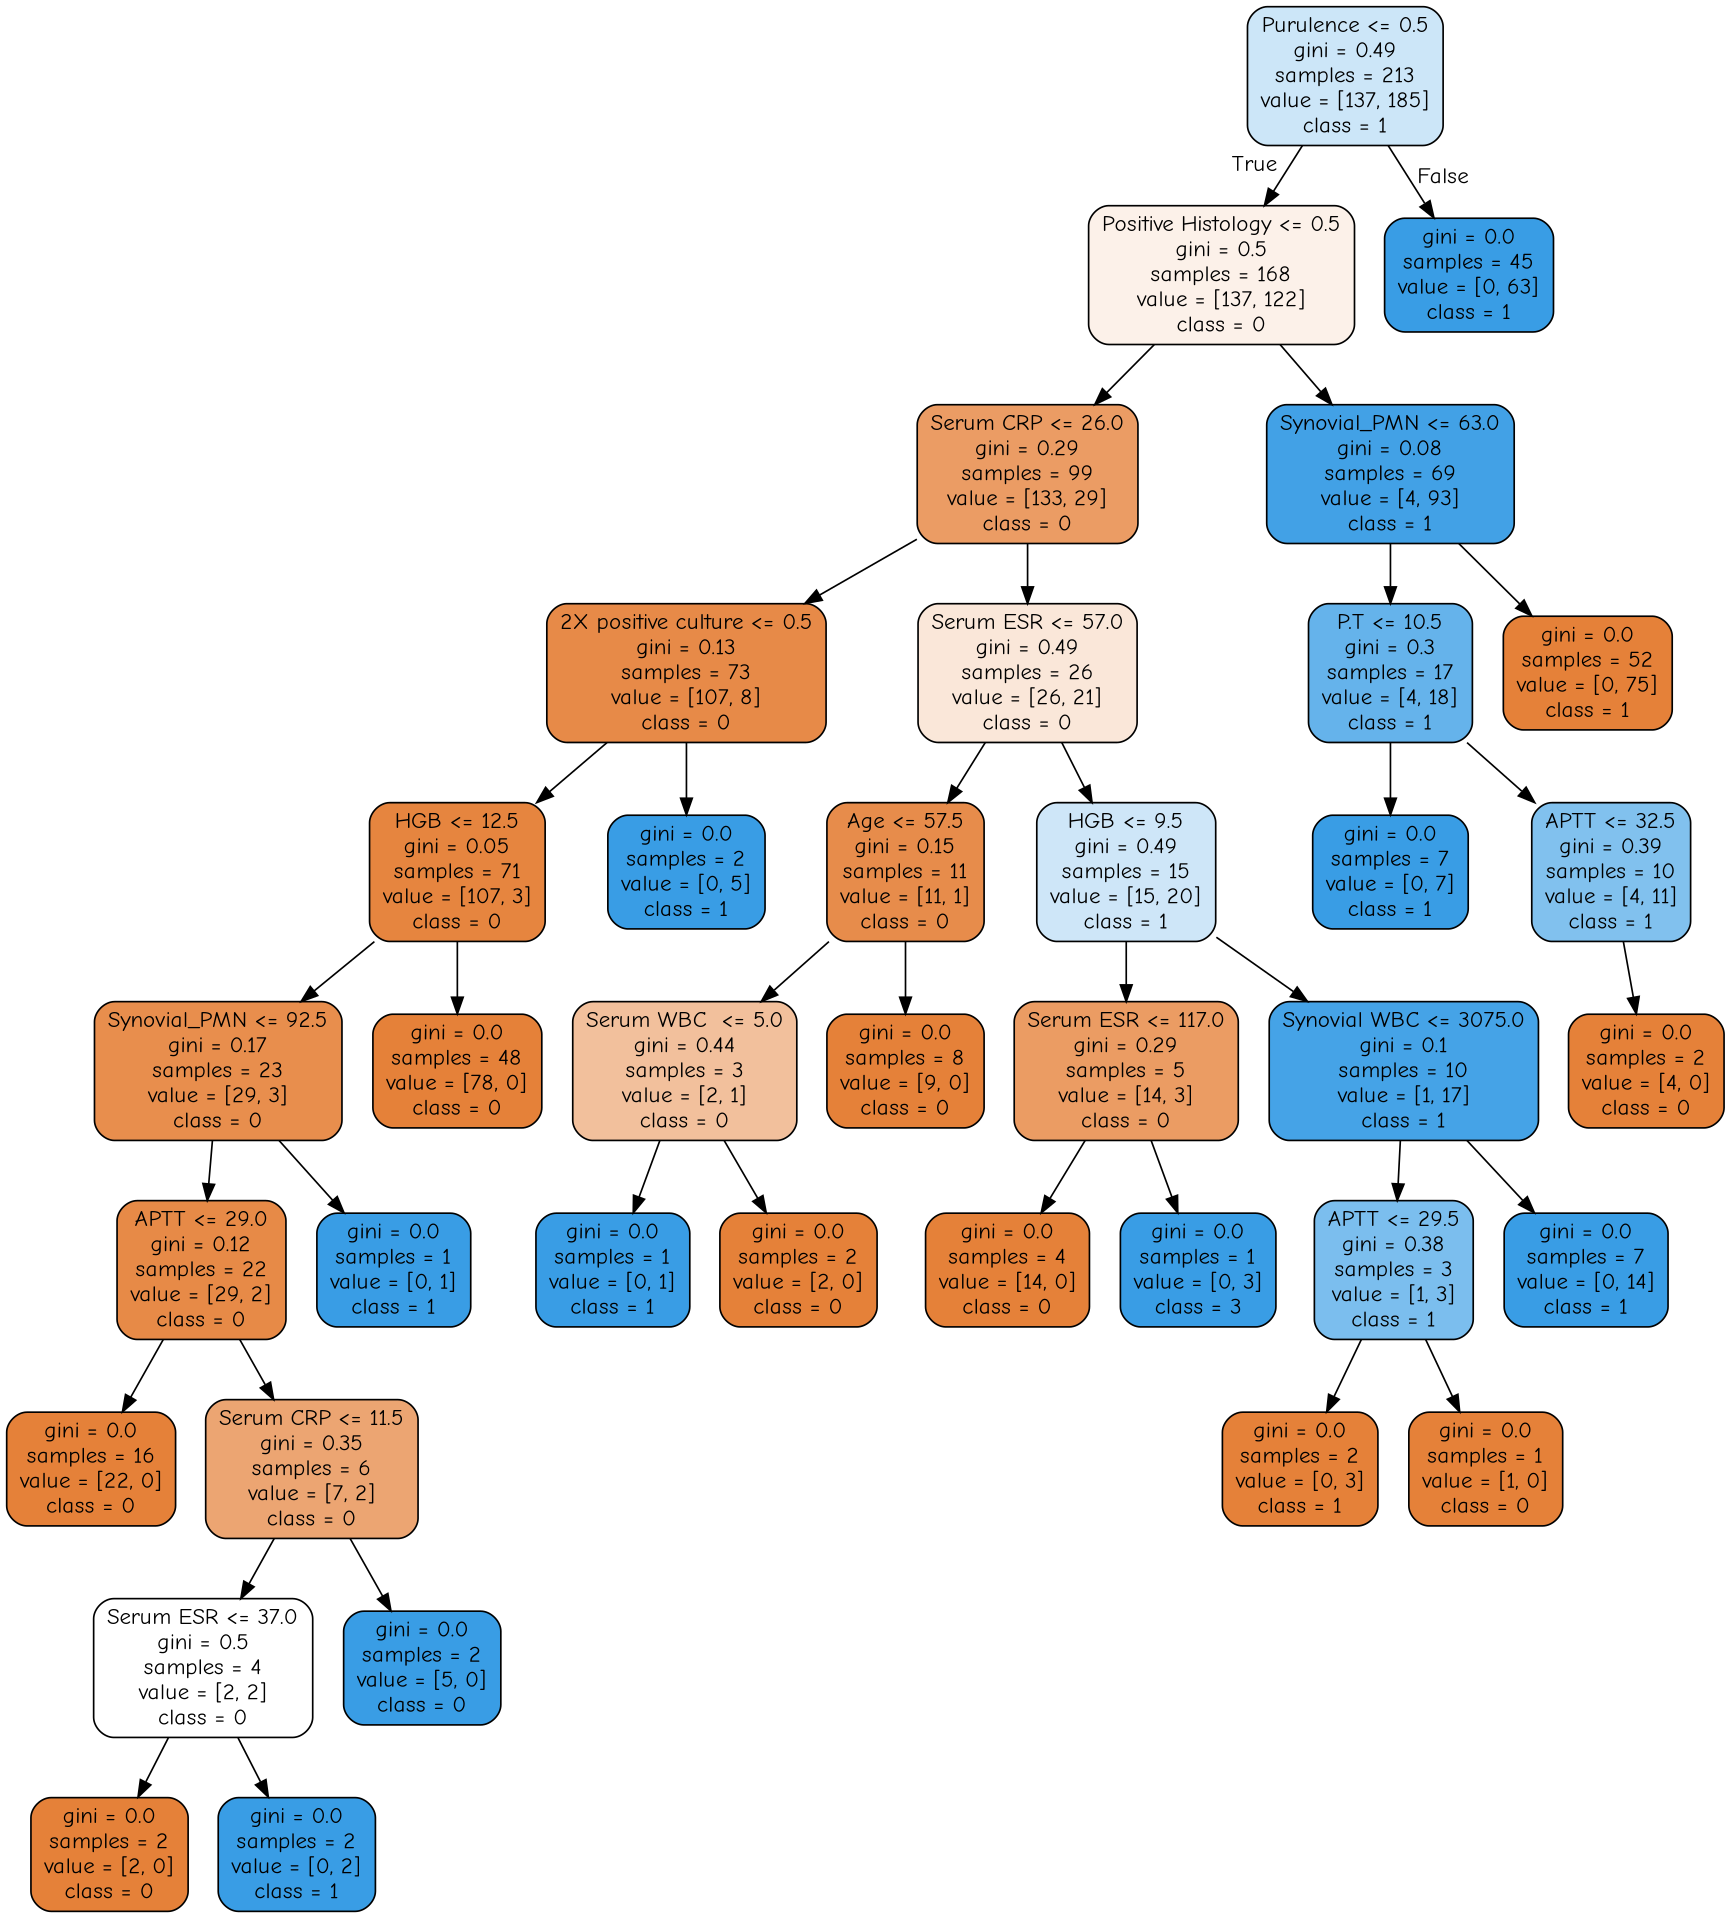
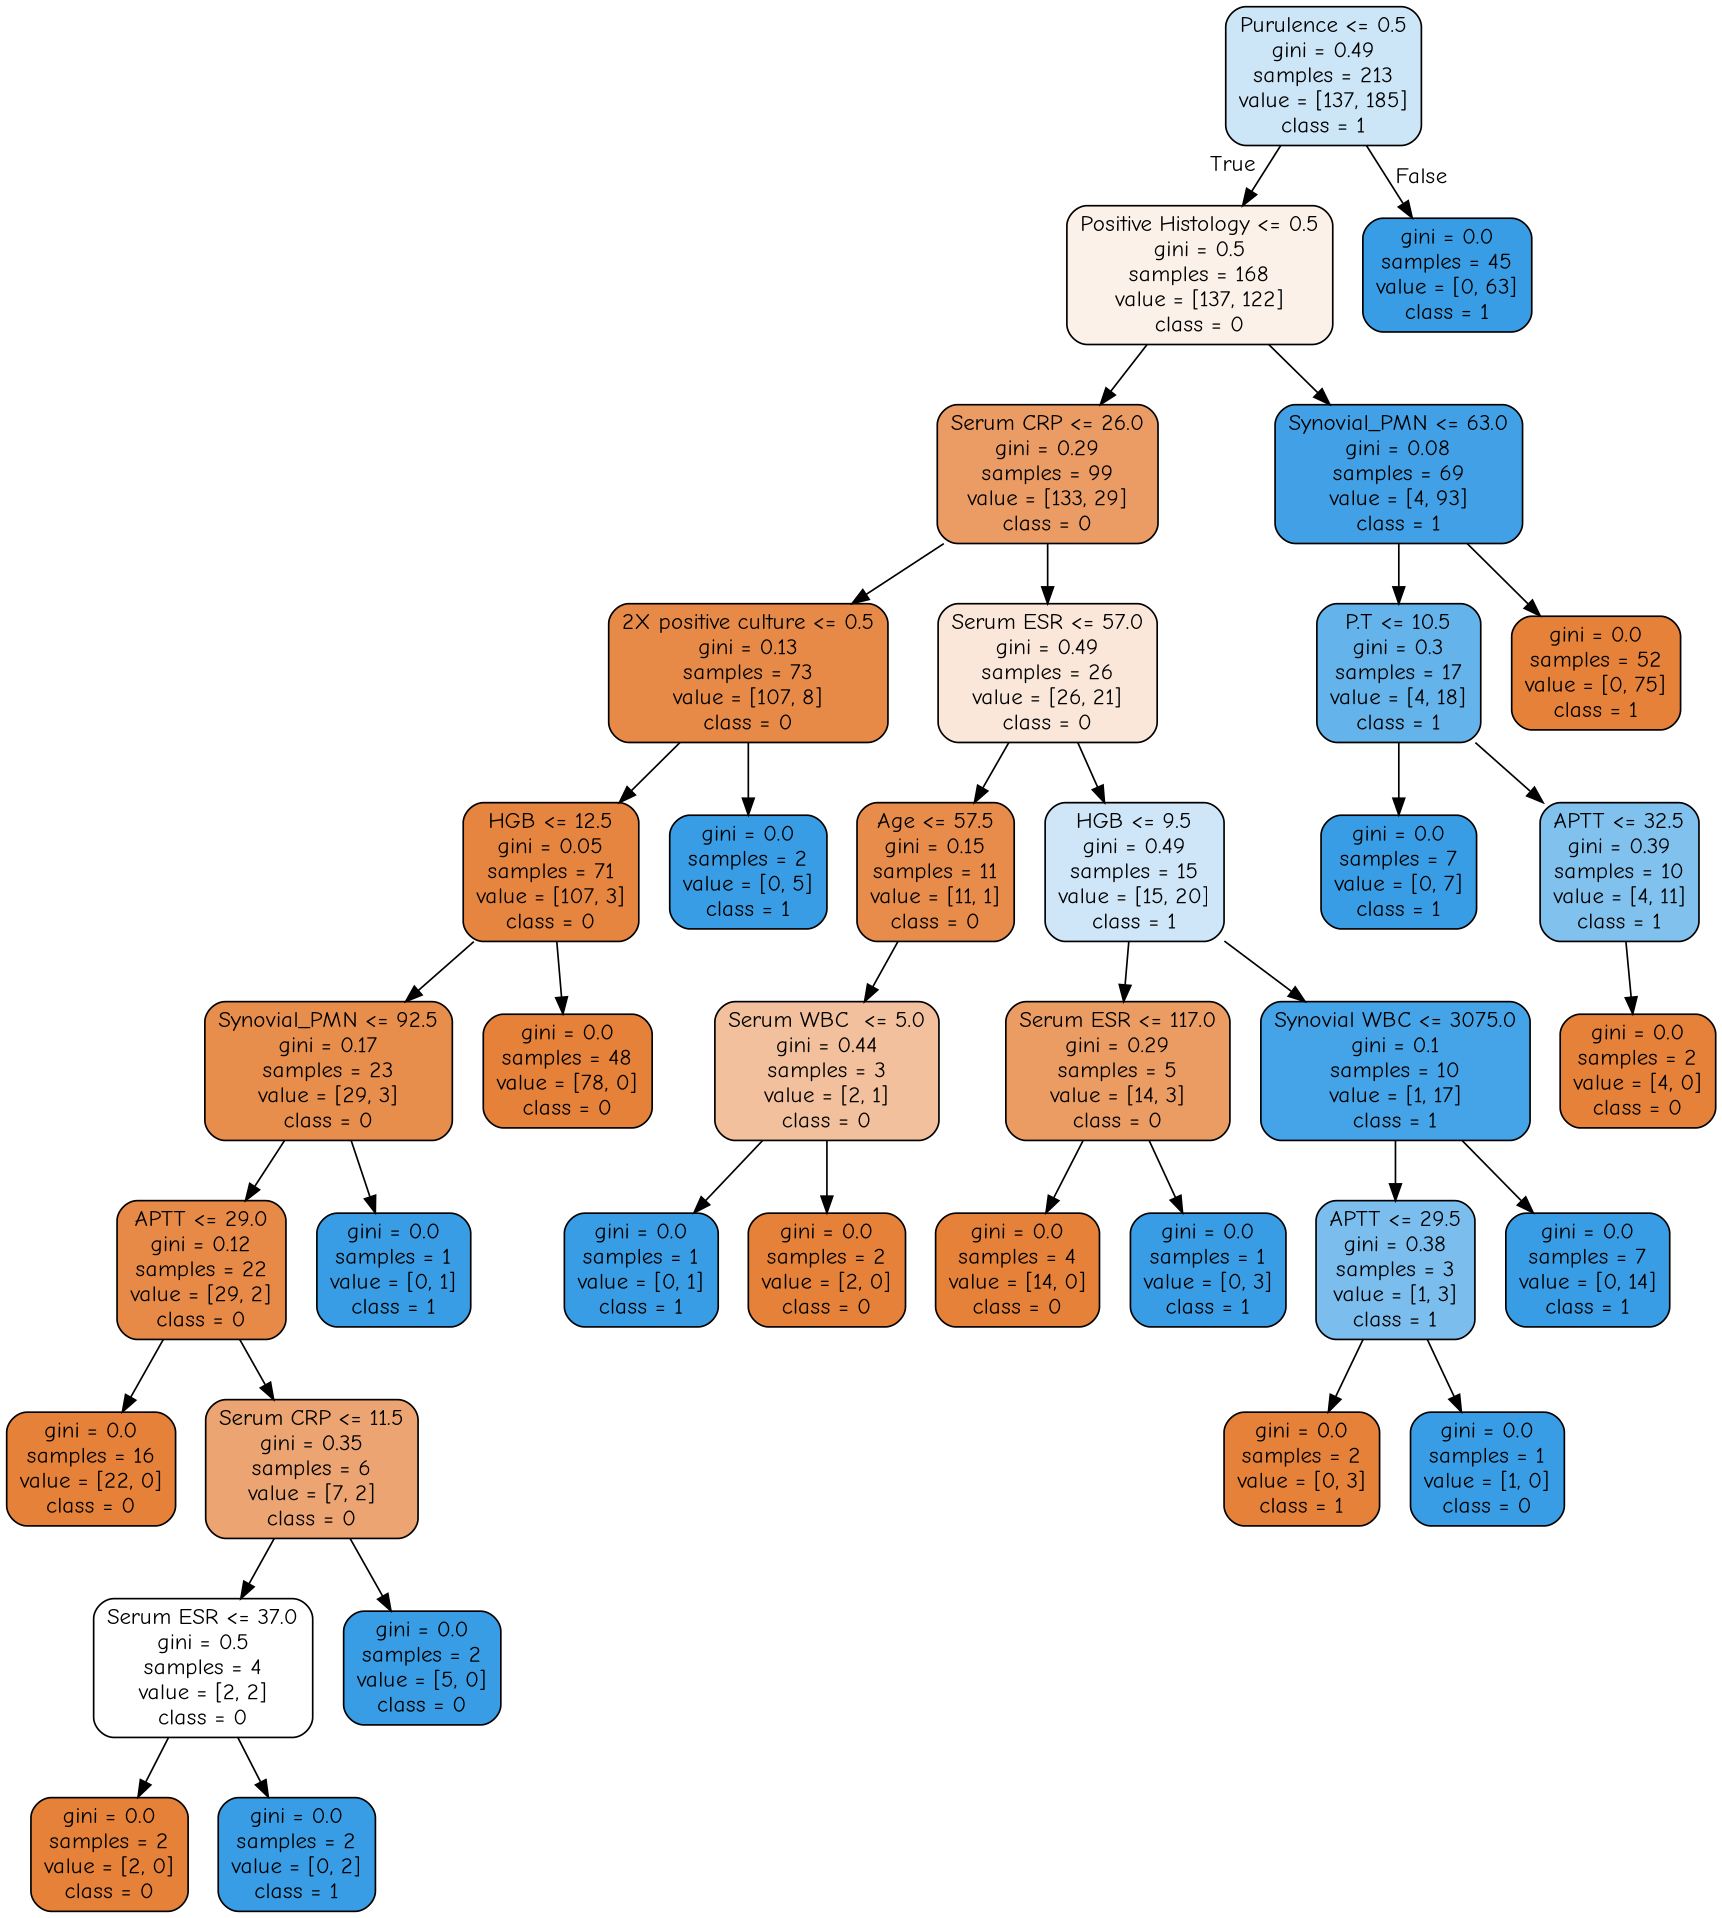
node "gini = 0.0 samples = 8 value = [9, 0] class = 0": removed
node "gini = 0.0 samples = 1 value = [0, 3] class = 3": label "gini = 0.0 samples = 1 value = [0, 3] class = 3" -> "gini = 0.0 samples = 1 value = [0, 3] class = 1"
node "gini = 0.0 samples = 1 value = [1, 0] class = 0": fillcolor #e58139 -> #399de5
